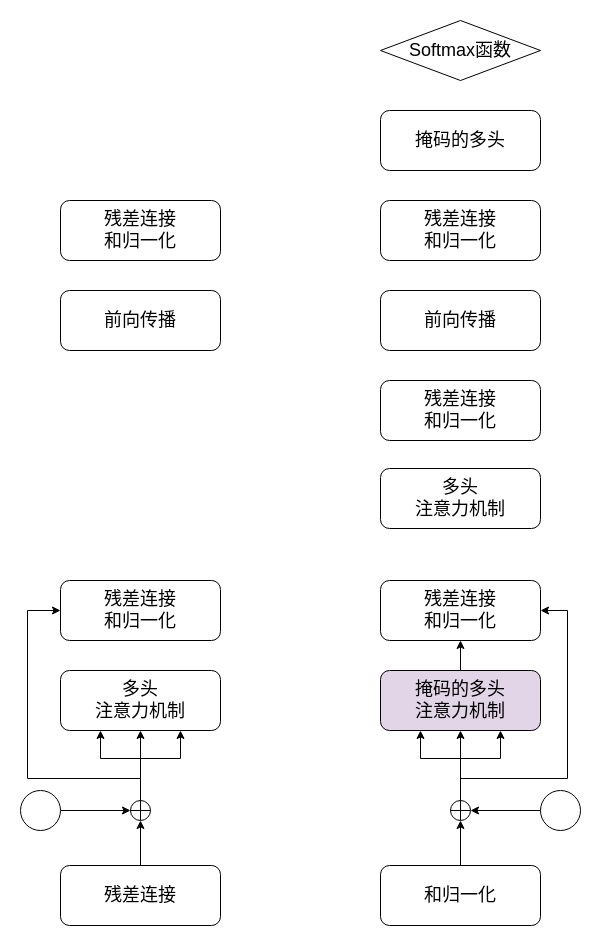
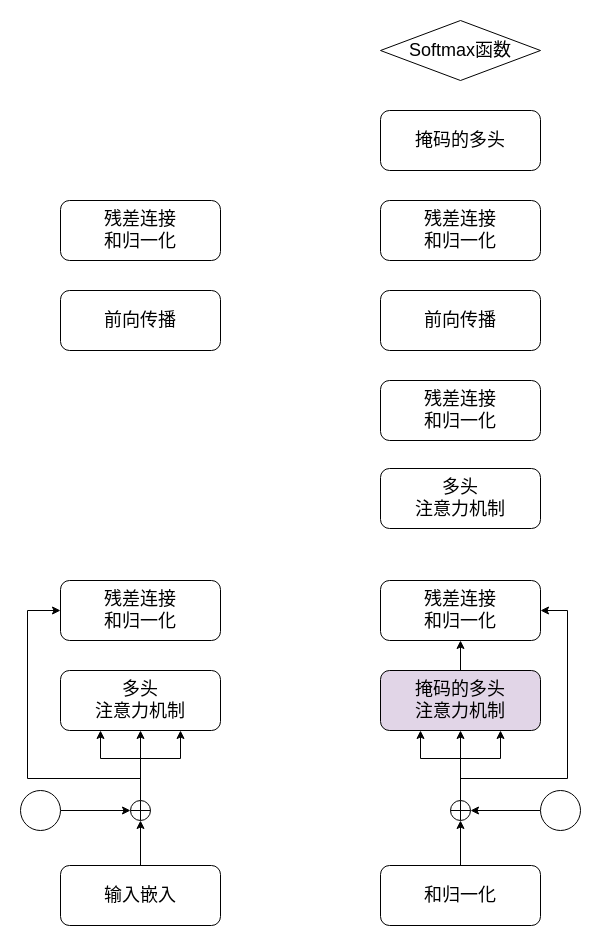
node "残差连接": label "残差连接" -> "输入嵌入"
